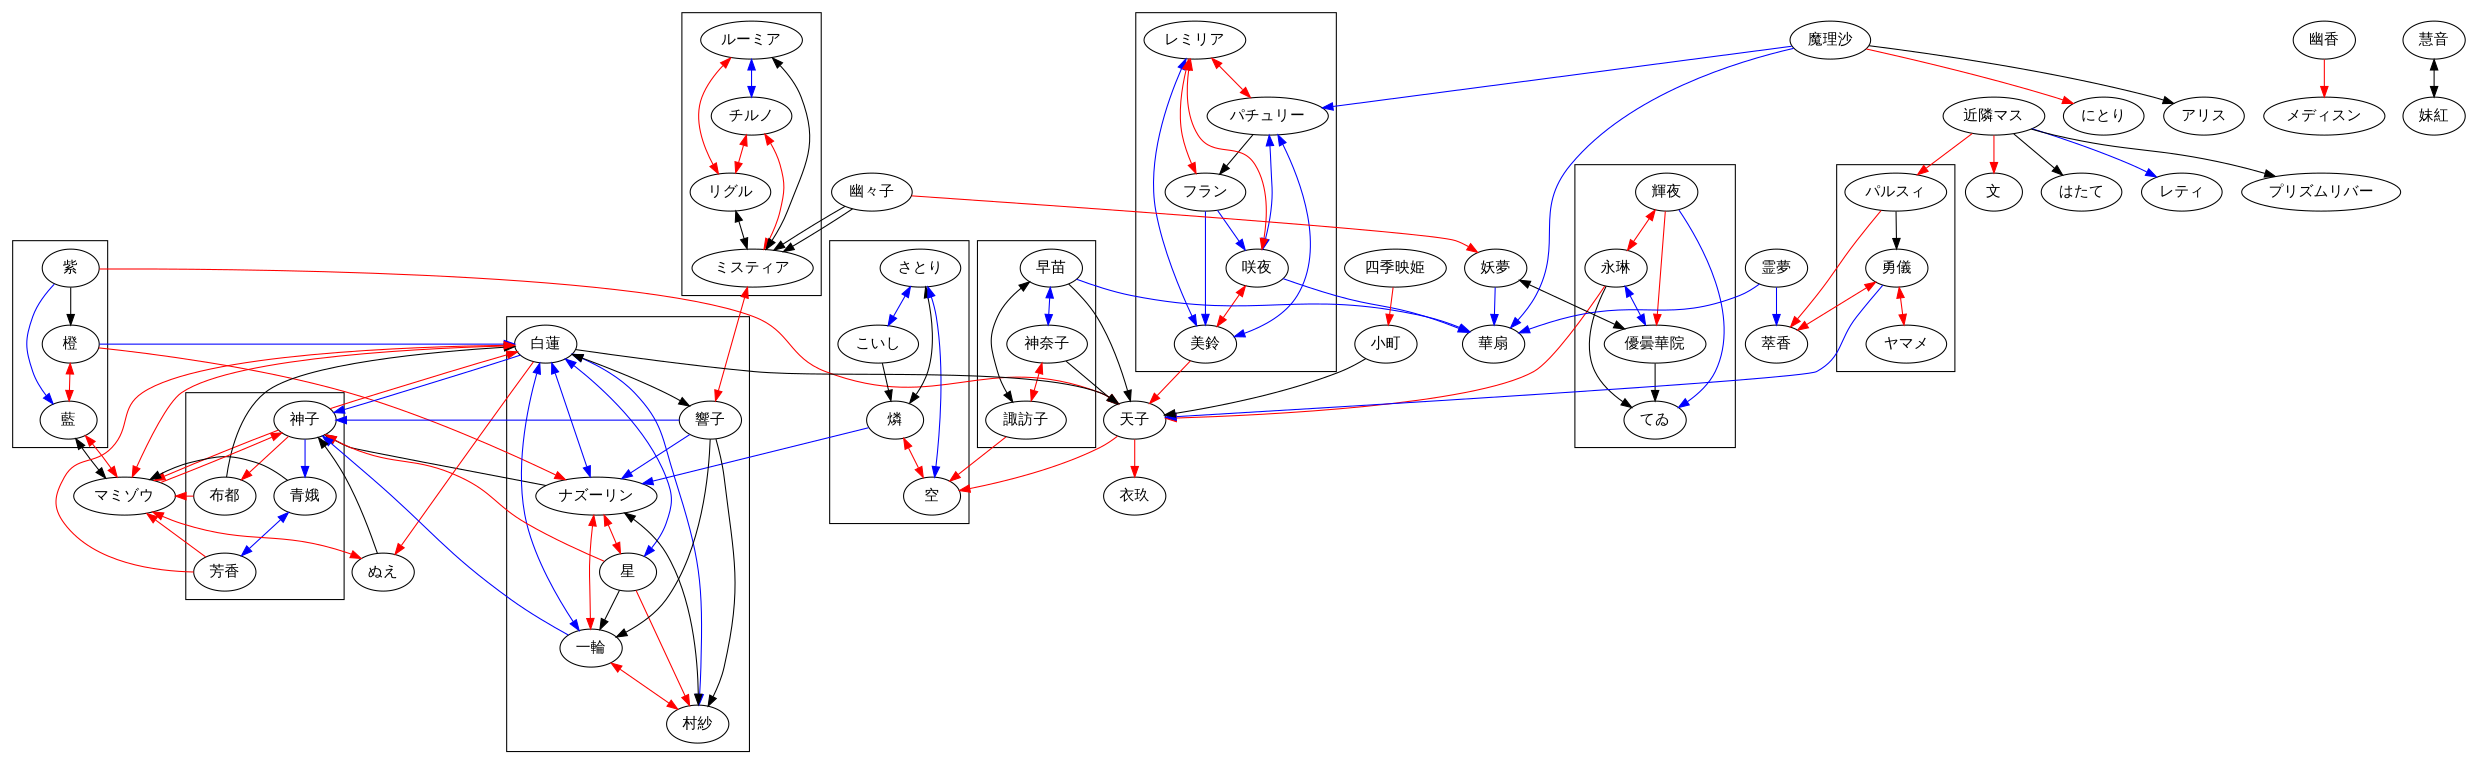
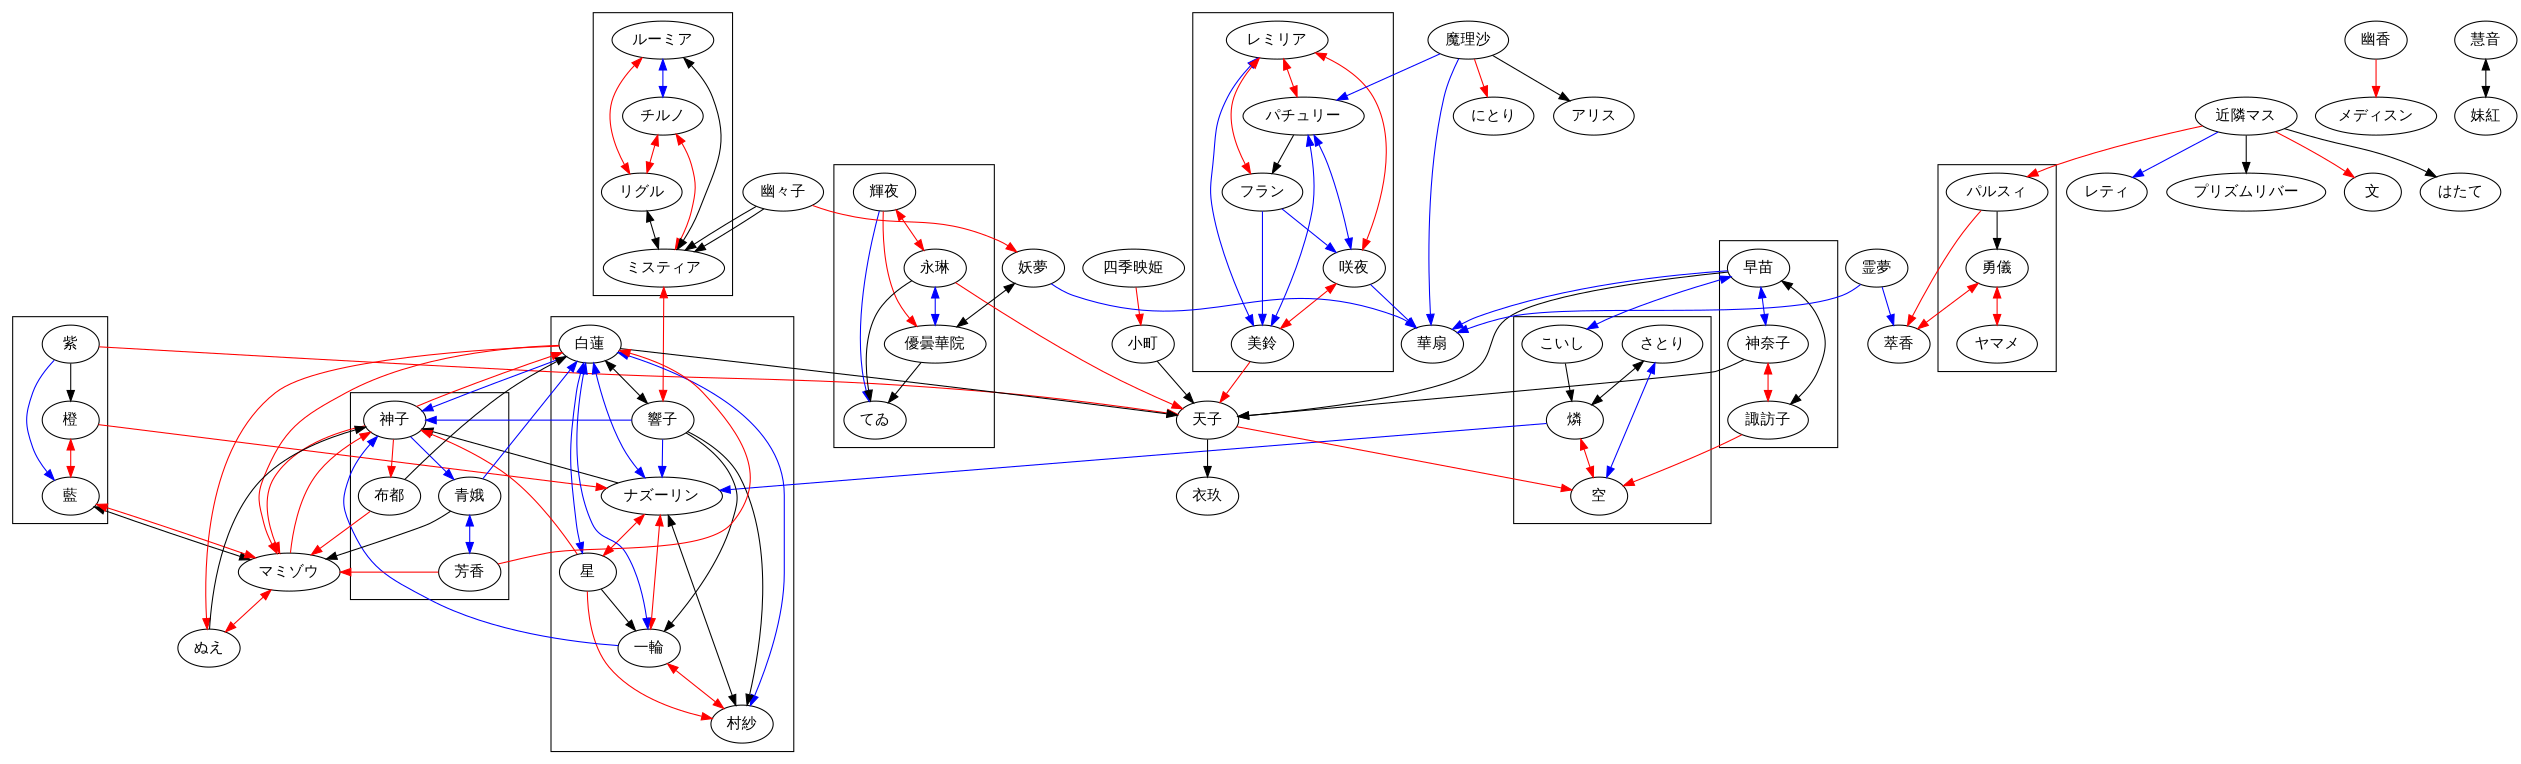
edge "さとり" -- "こいし": now "早苗" -- "こいし"
edge "橙" -- "白蓮": now "青娥" -- "白蓮"
edge "勇儀" -- "天子": removed
edge "天子" -> "衣玖": color red -> black
